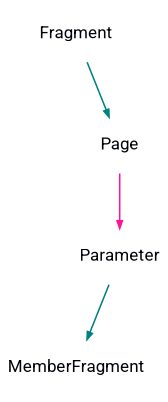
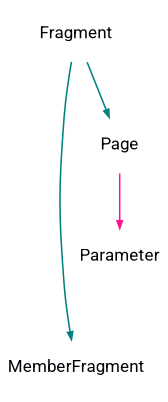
edge "Parameter" -> "MemberFragment": now "Fragment" -> "MemberFragment"
